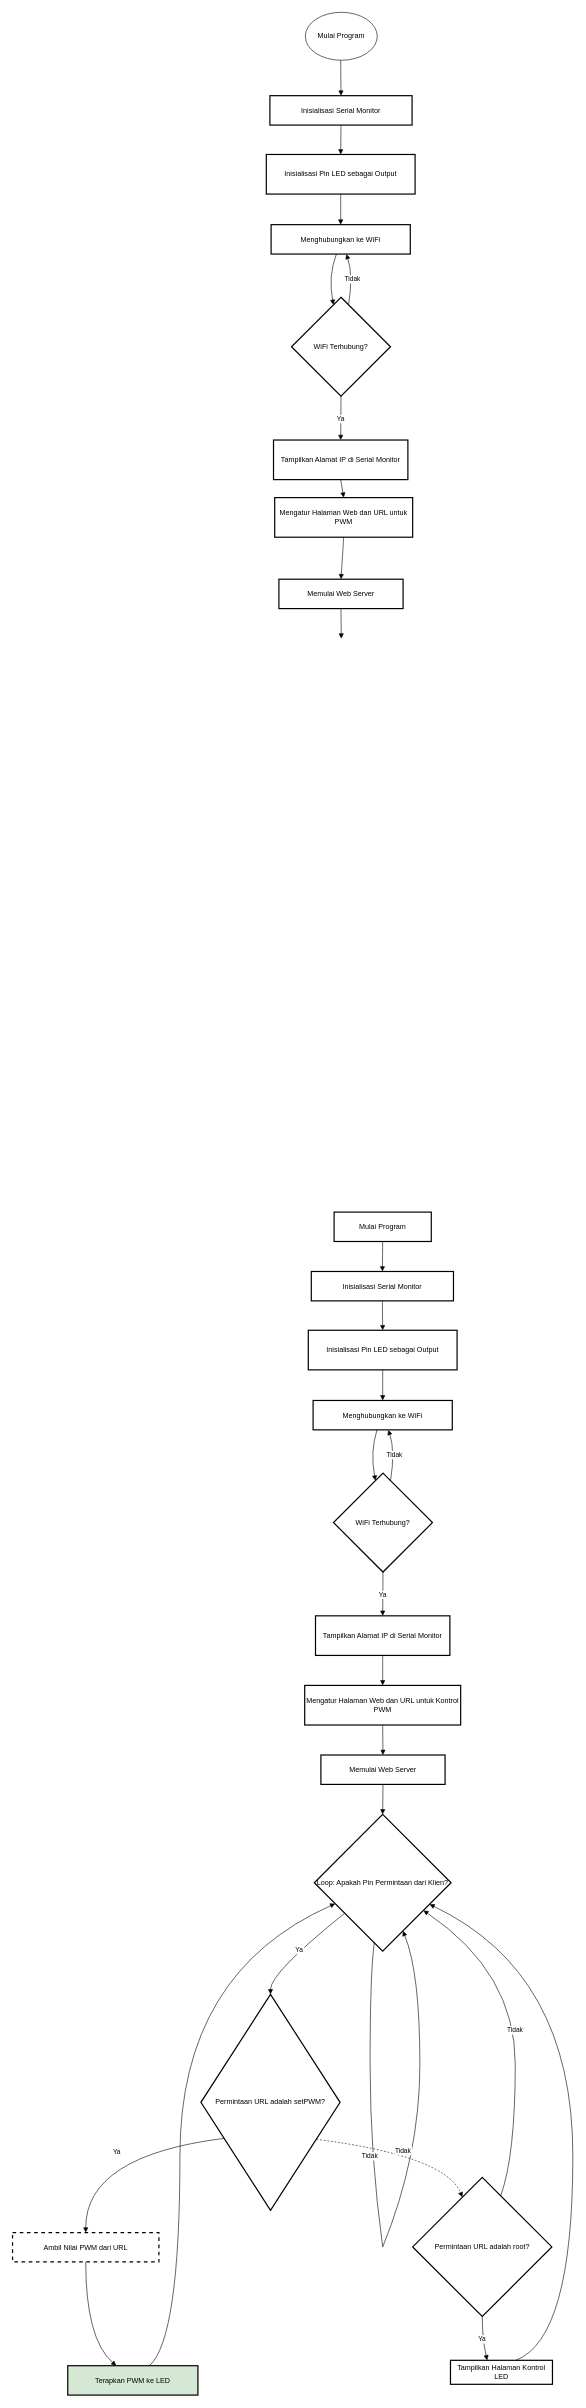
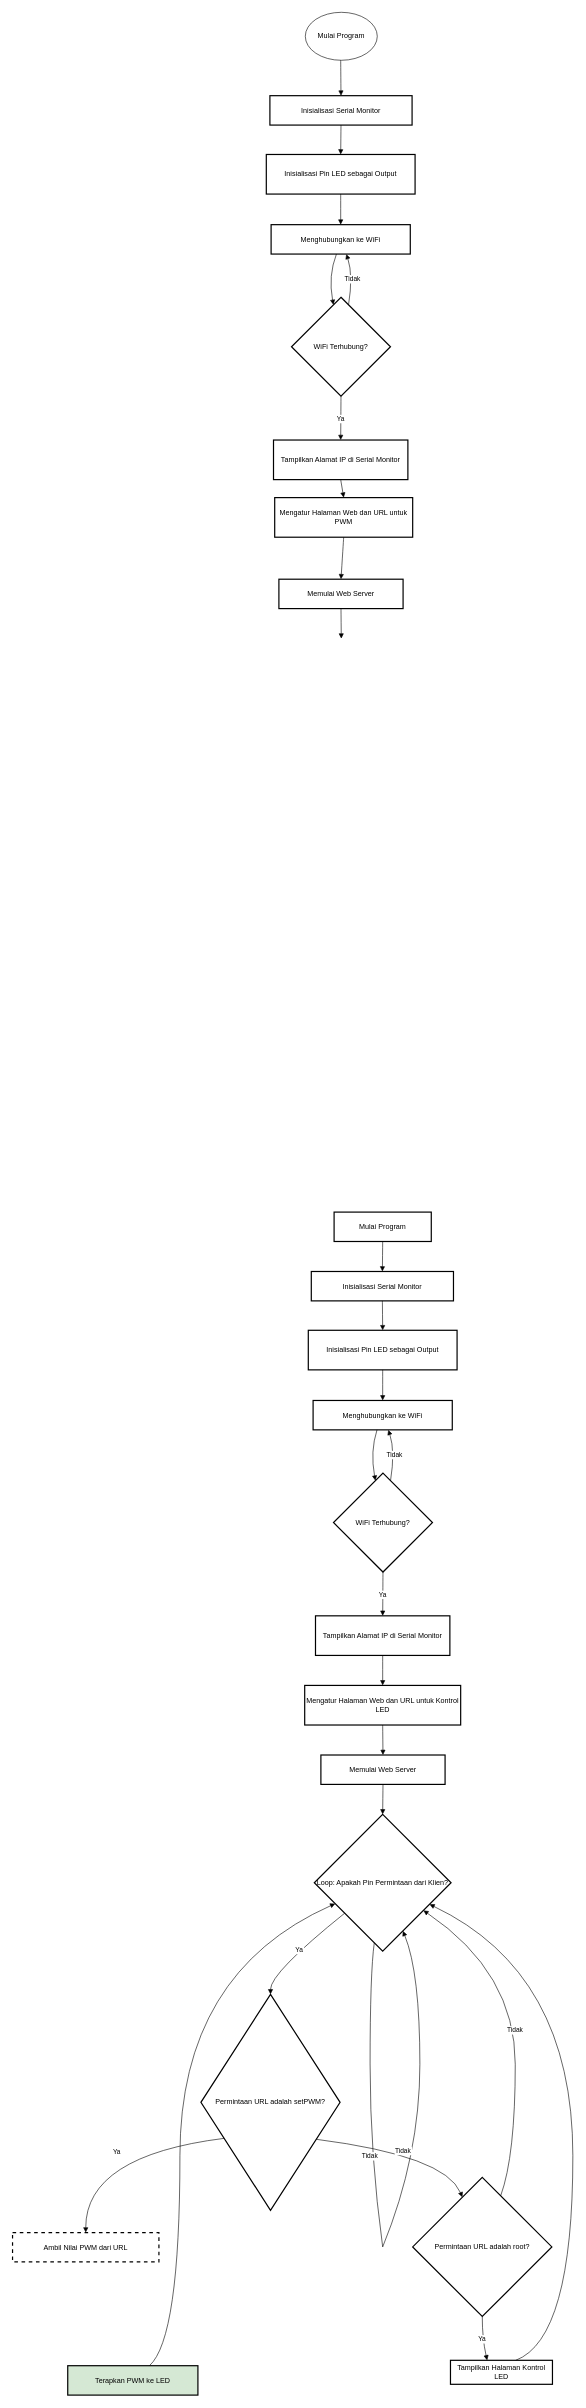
node "Mengatur Halaman Web dan URL untuk Kontrol PWM": label "Mengatur Halaman Web dan URL untuk Kontrol PWM" -> "Mengatur Halaman Web dan URL untuk Kontrol LED"
edge "Permintaan URL adalah setPWM?" -> "Permintaan URL adalah root?": style dashed -> solid
edge "Ambil Nilai PWM dari URL" -> "Terapkan PWM ke LED": removed
